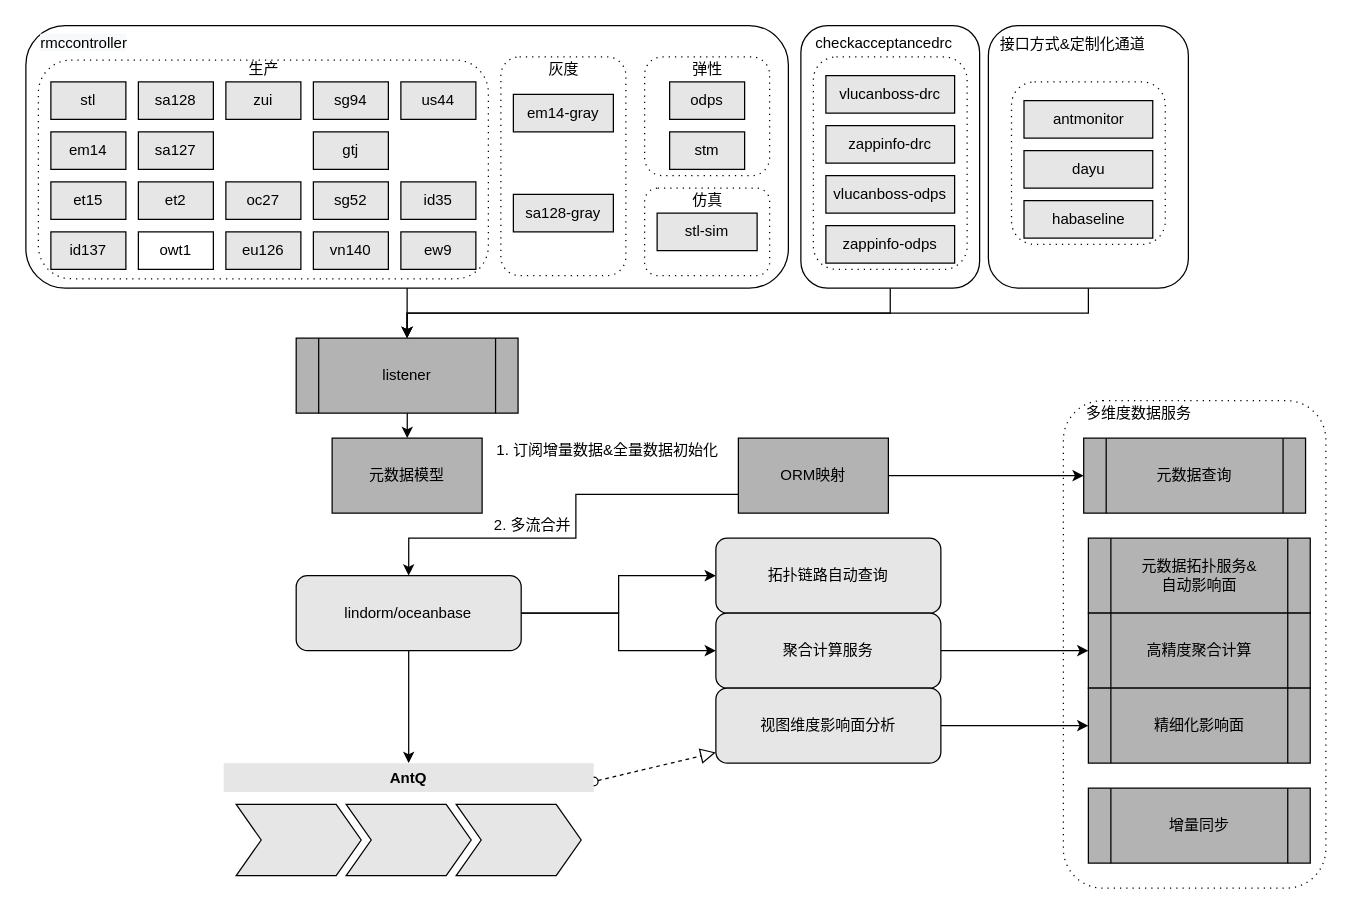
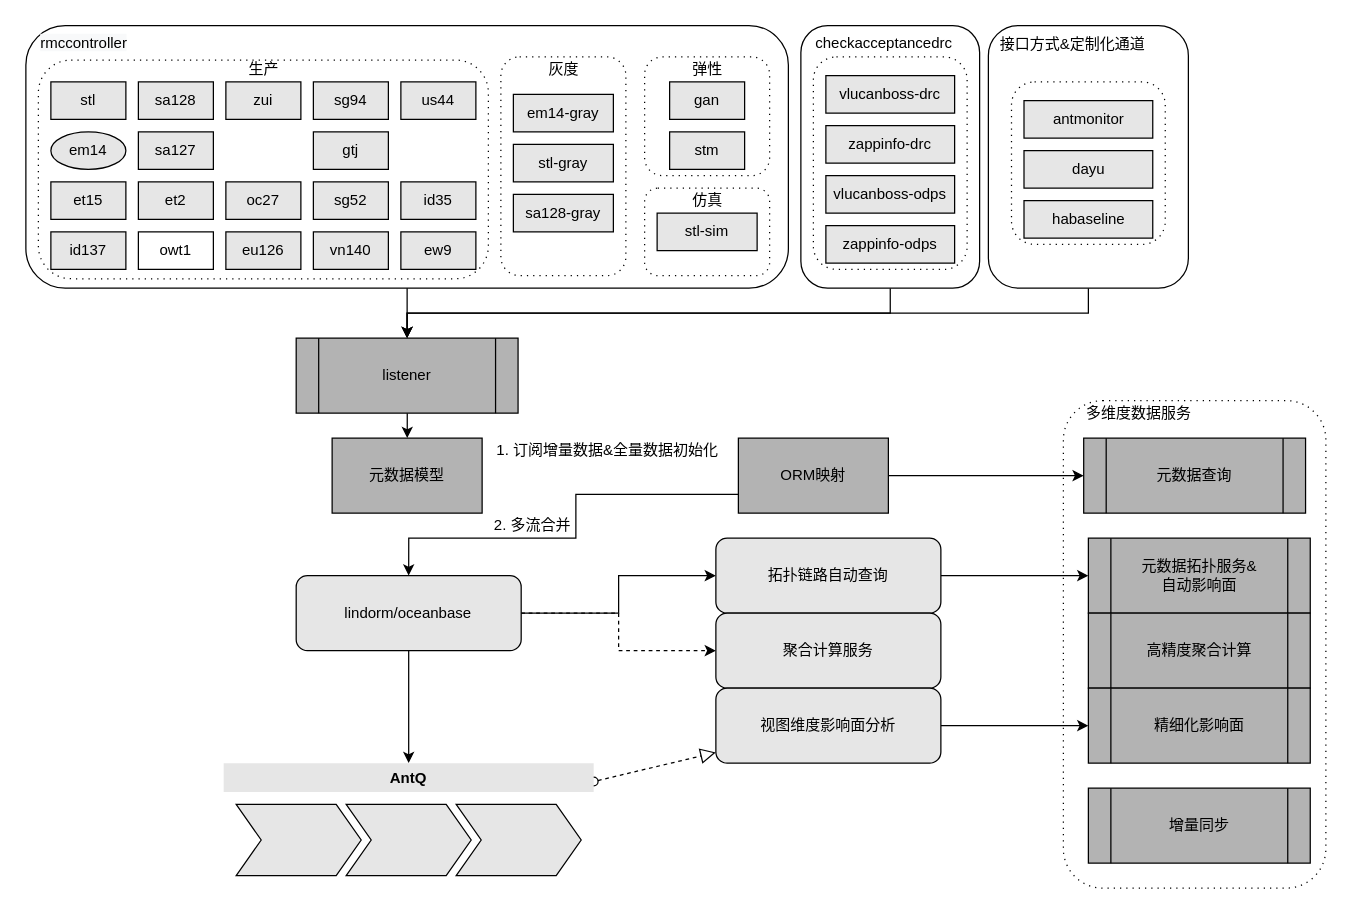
node "odps": label "odps" -> "gan"
node "em14": shape rectangle -> ellipse
node "stl-gray": added
edge "拓扑链路自动查询" -> "元数据拓扑服务& 自动影响面": added
edge "lindorm/oceanbase" -> "聚合计算服务": style solid -> dashed
edge "聚合计算服务" -> "高精度聚合计算": removed
